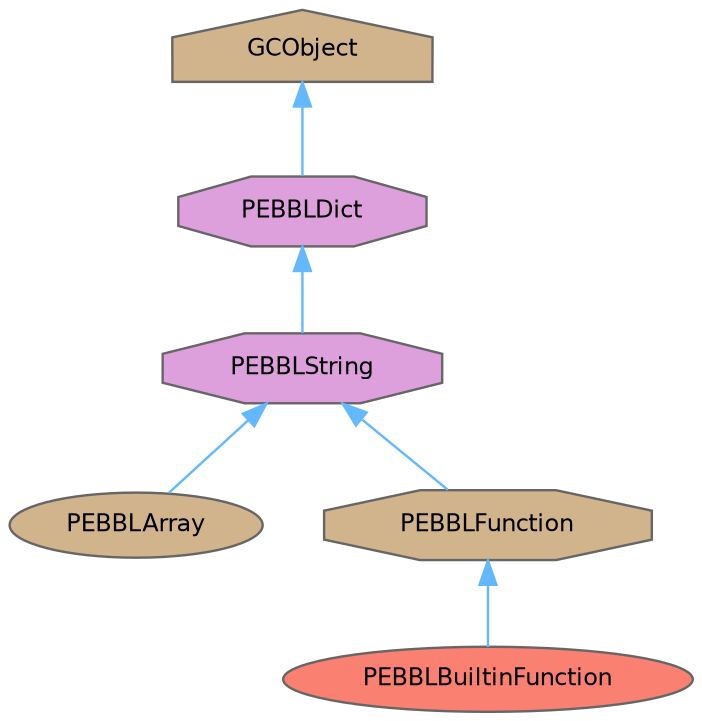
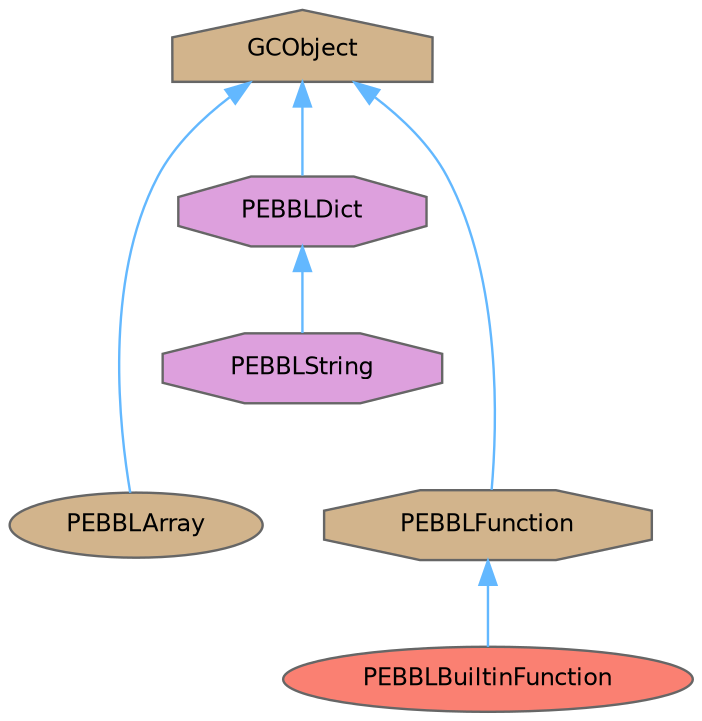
edge "PEBBLFunction" -> "PEBBLString": now "PEBBLFunction" -> "GCObject"
edge "PEBBLArray" -> "PEBBLString": now "PEBBLArray" -> "GCObject"
